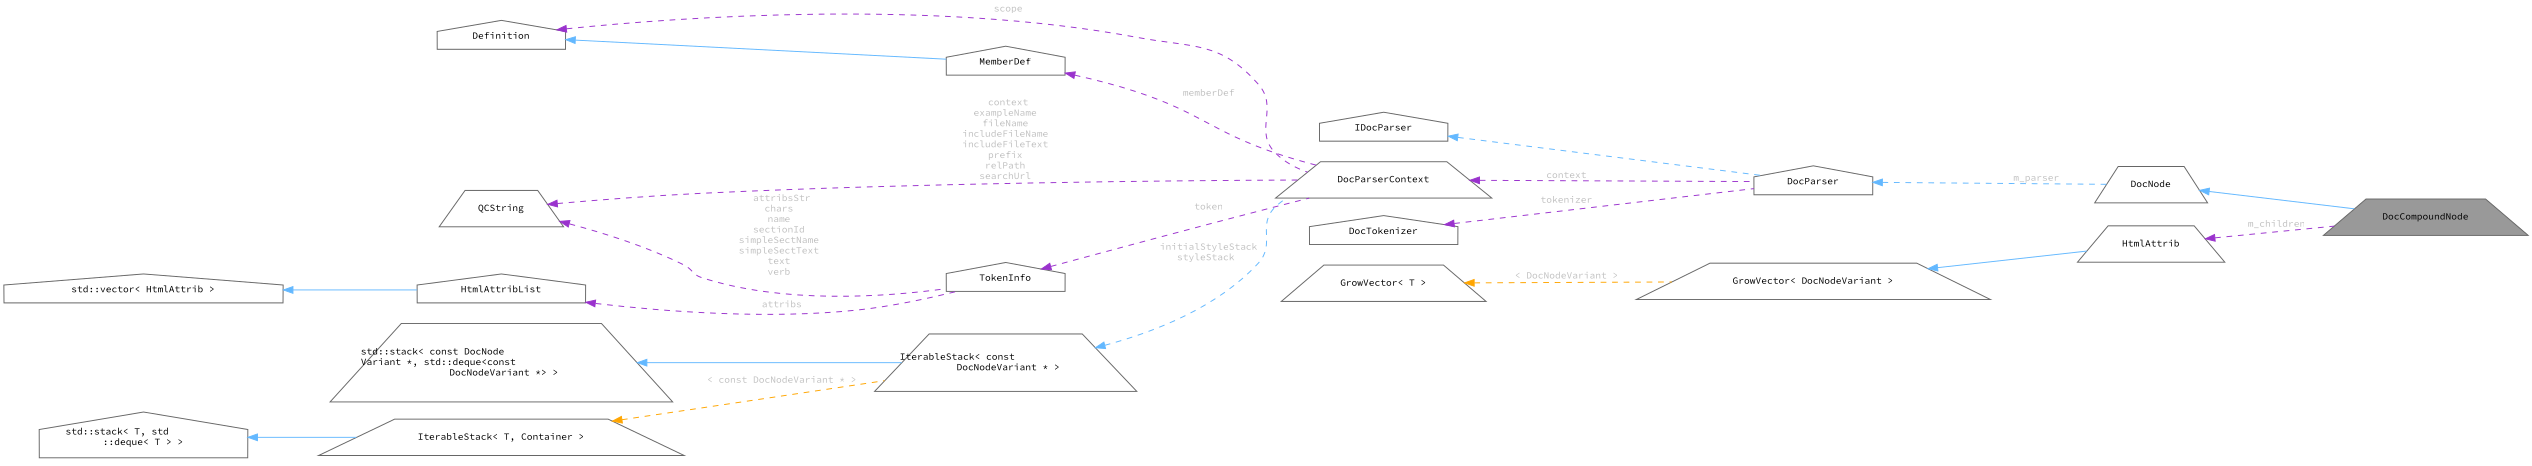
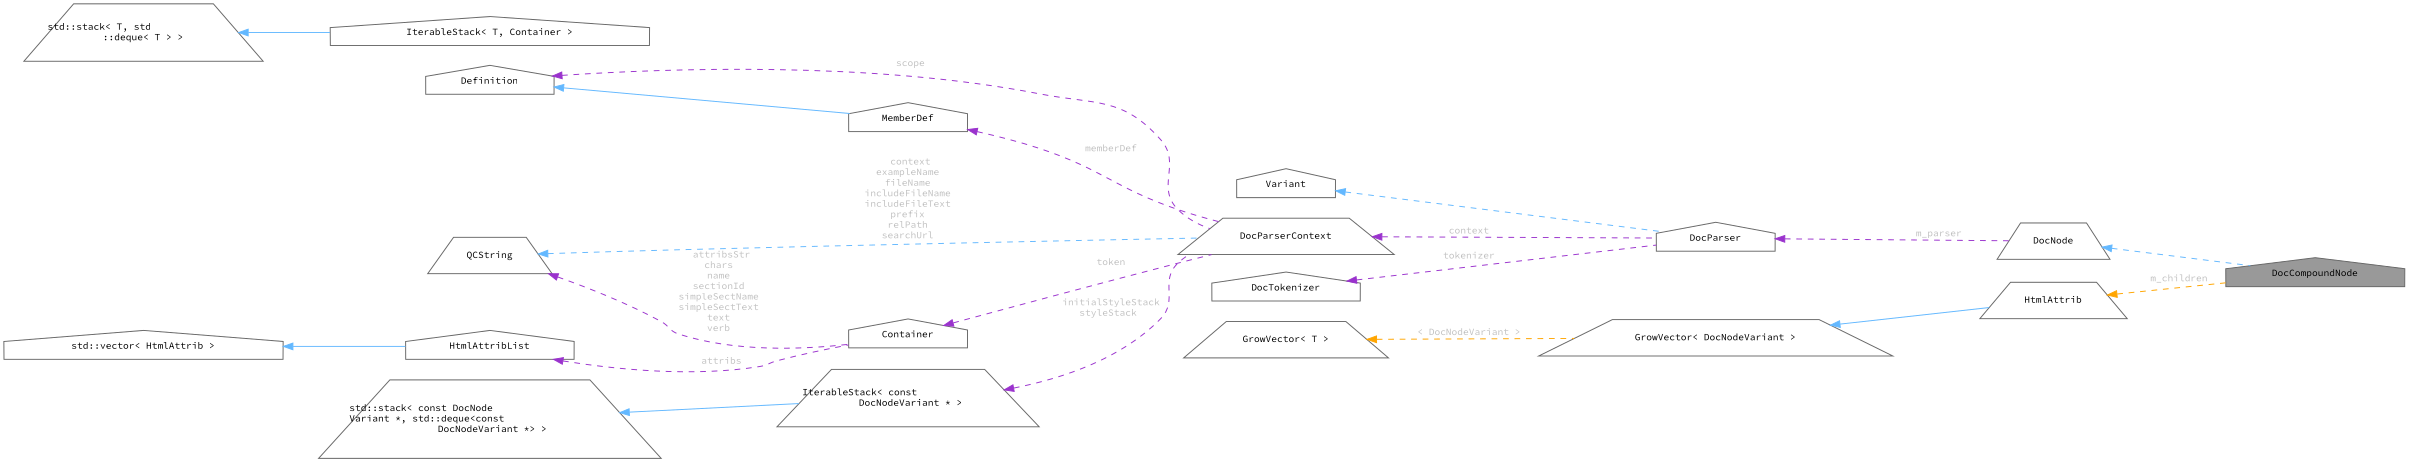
node "IDocParser": label "IDocParser" -> "Variant"
edge "DocNode" -> "DocParser": color steelblue1 -> darkorchid3
edge "DocParserContext" -> "QCString": color darkorchid3 -> steelblue1
edge "DocCompoundNode" -> "DocNode": style solid -> dashed
node "DocCompoundNode": shape trapezium -> house
edge "DocCompoundNode" -> "HtmlAttrib": color darkorchid3 -> orange
node "TokenInfo": label "TokenInfo" -> "Container"
edge "DocParserContext" -> "IterableStack< const DocNodeVariant * >": color steelblue1 -> darkorchid3
edge "IterableStack< const DocNodeVariant * >" -> "IterableStack< T, Container >": removed, label "< const DocNodeVariant * >"
node "std::stack< T, std ::deque< T > >": shape house -> trapezium
node "IterableStack< T, Container >": shape trapezium -> house
